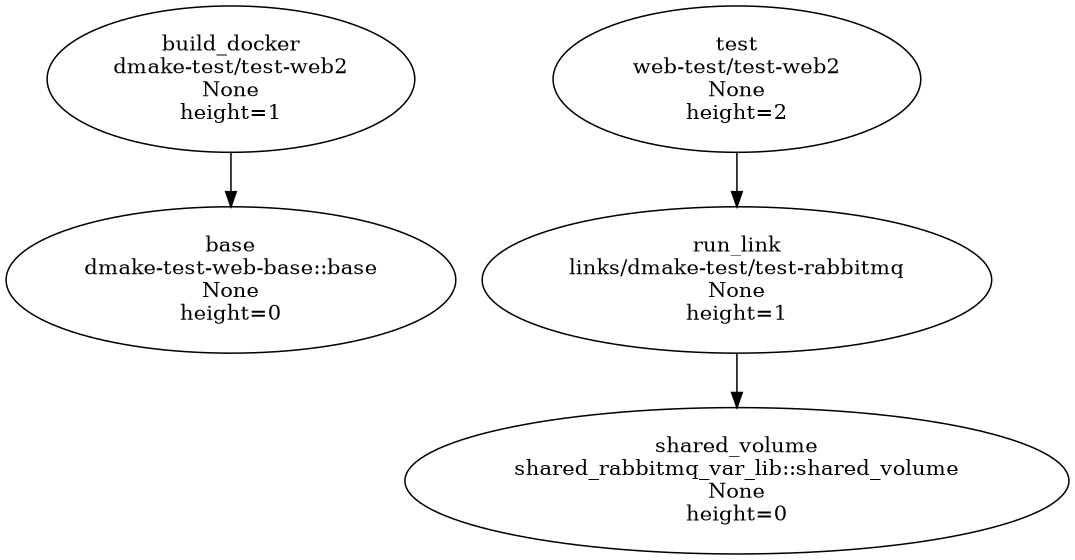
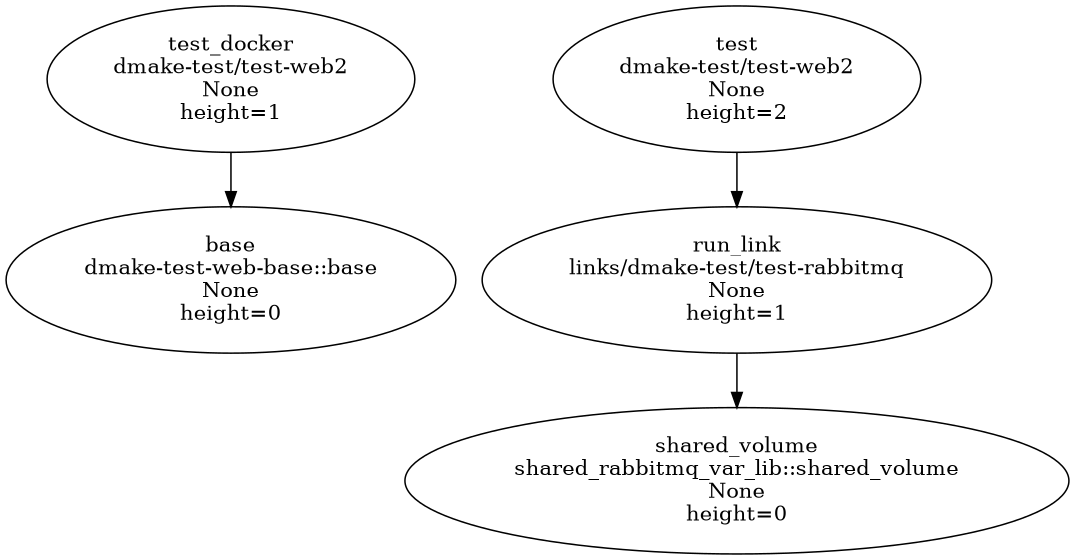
node "build_docker dmake-test/test-web2 None height=1": label "build_docker dmake-test/test-web2 None height=1" -> "test_docker dmake-test/test-web2 None height=1"
node "test web-test/test-web2 None height=2": label "test web-test/test-web2 None height=2" -> "test dmake-test/test-web2 None height=2"
